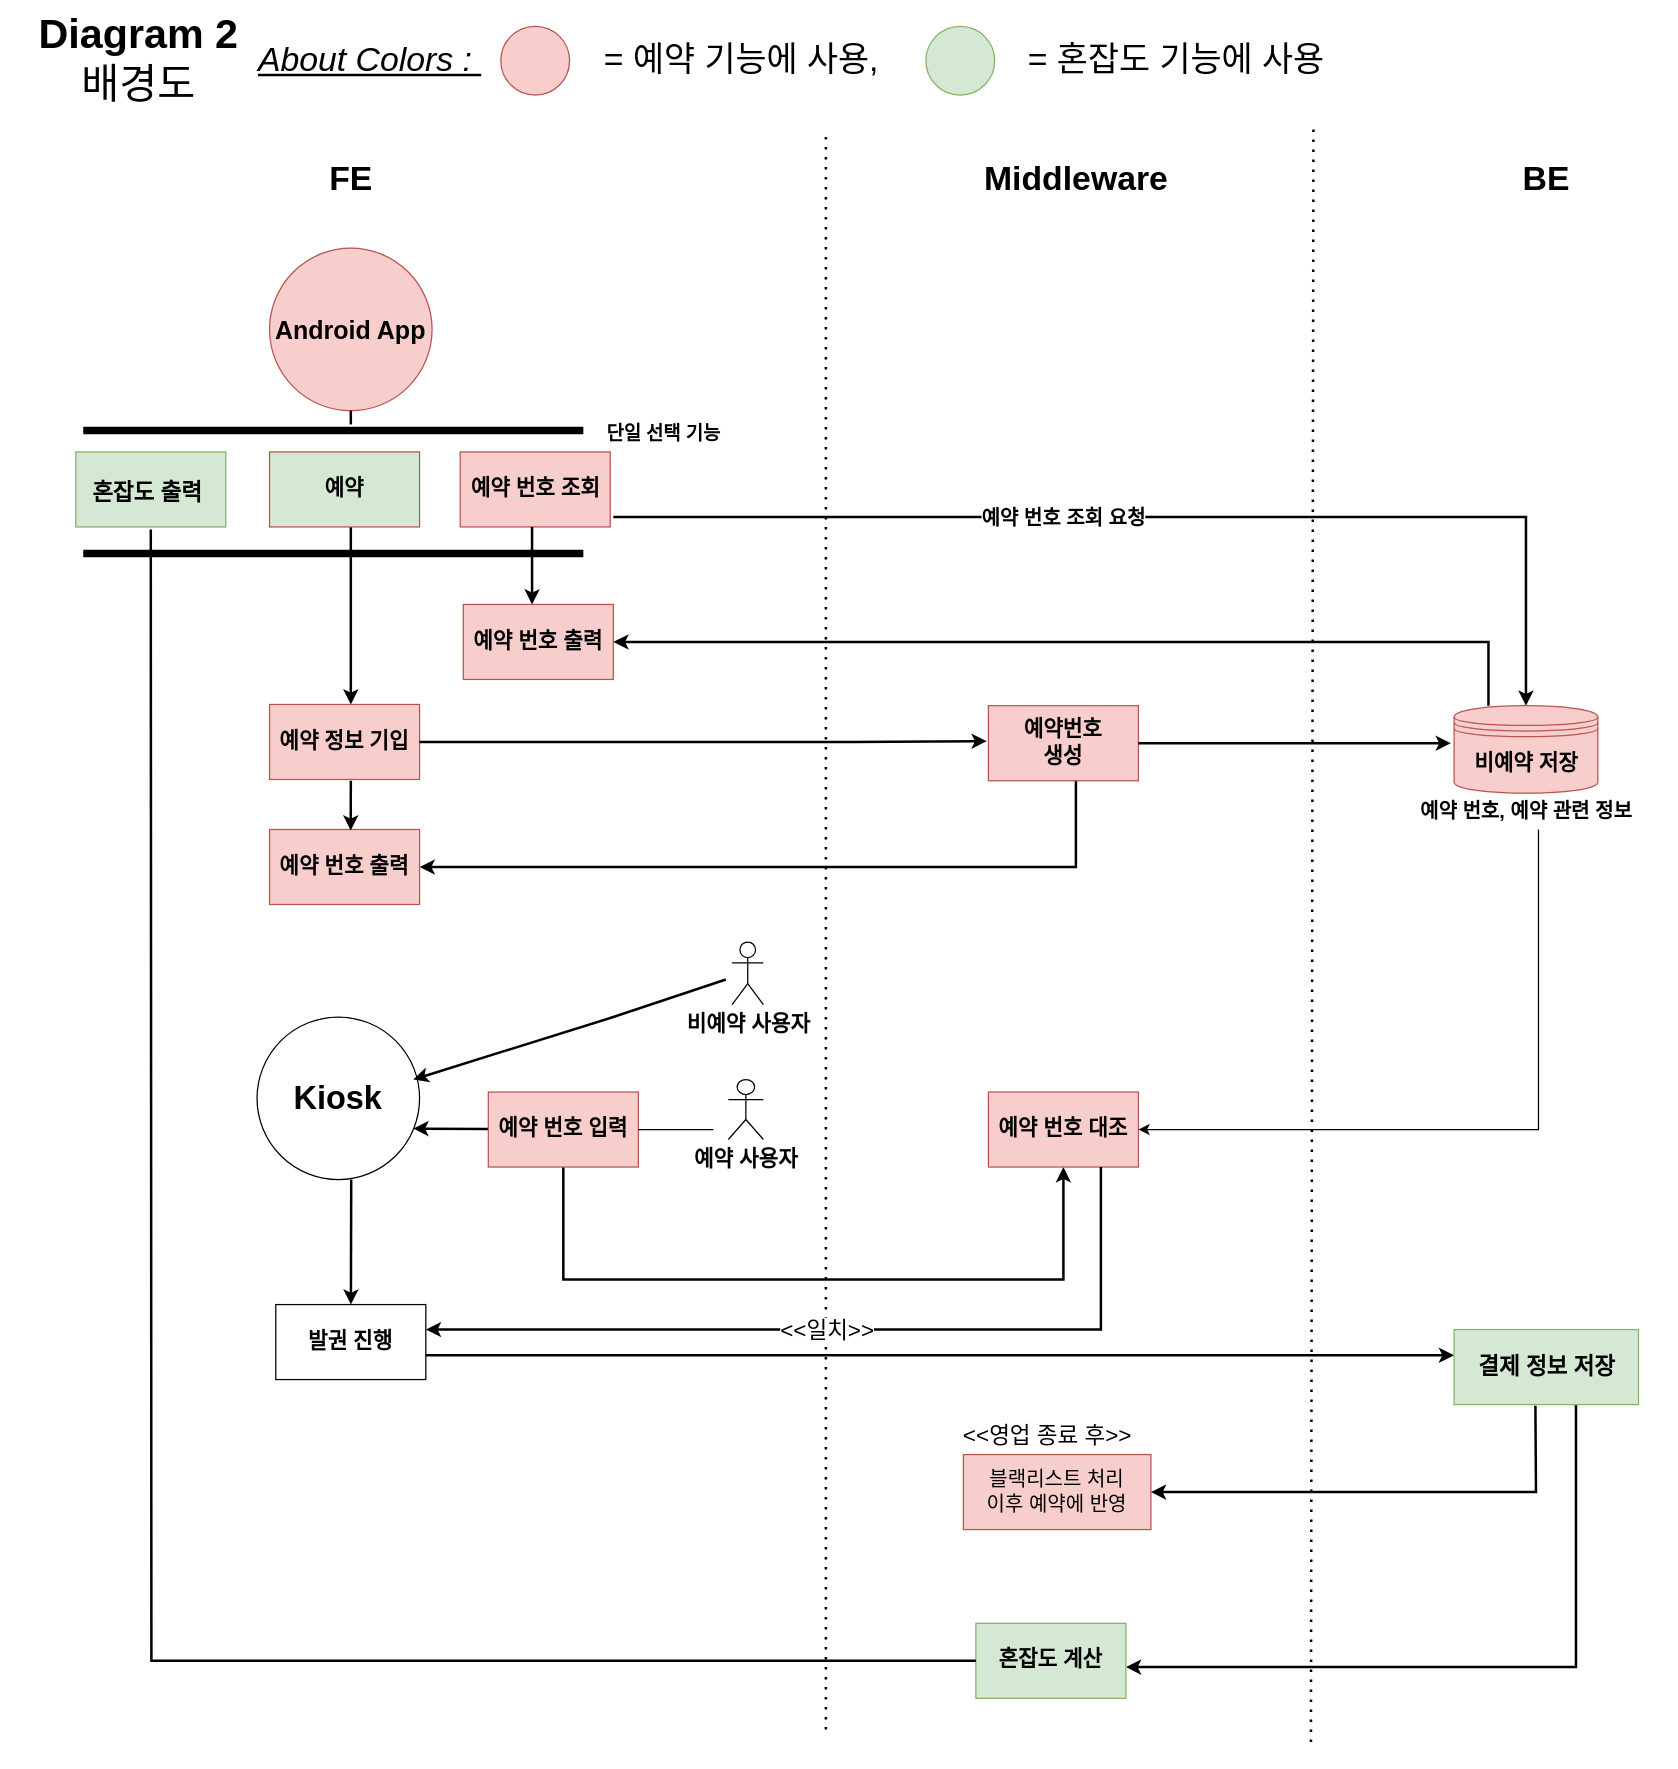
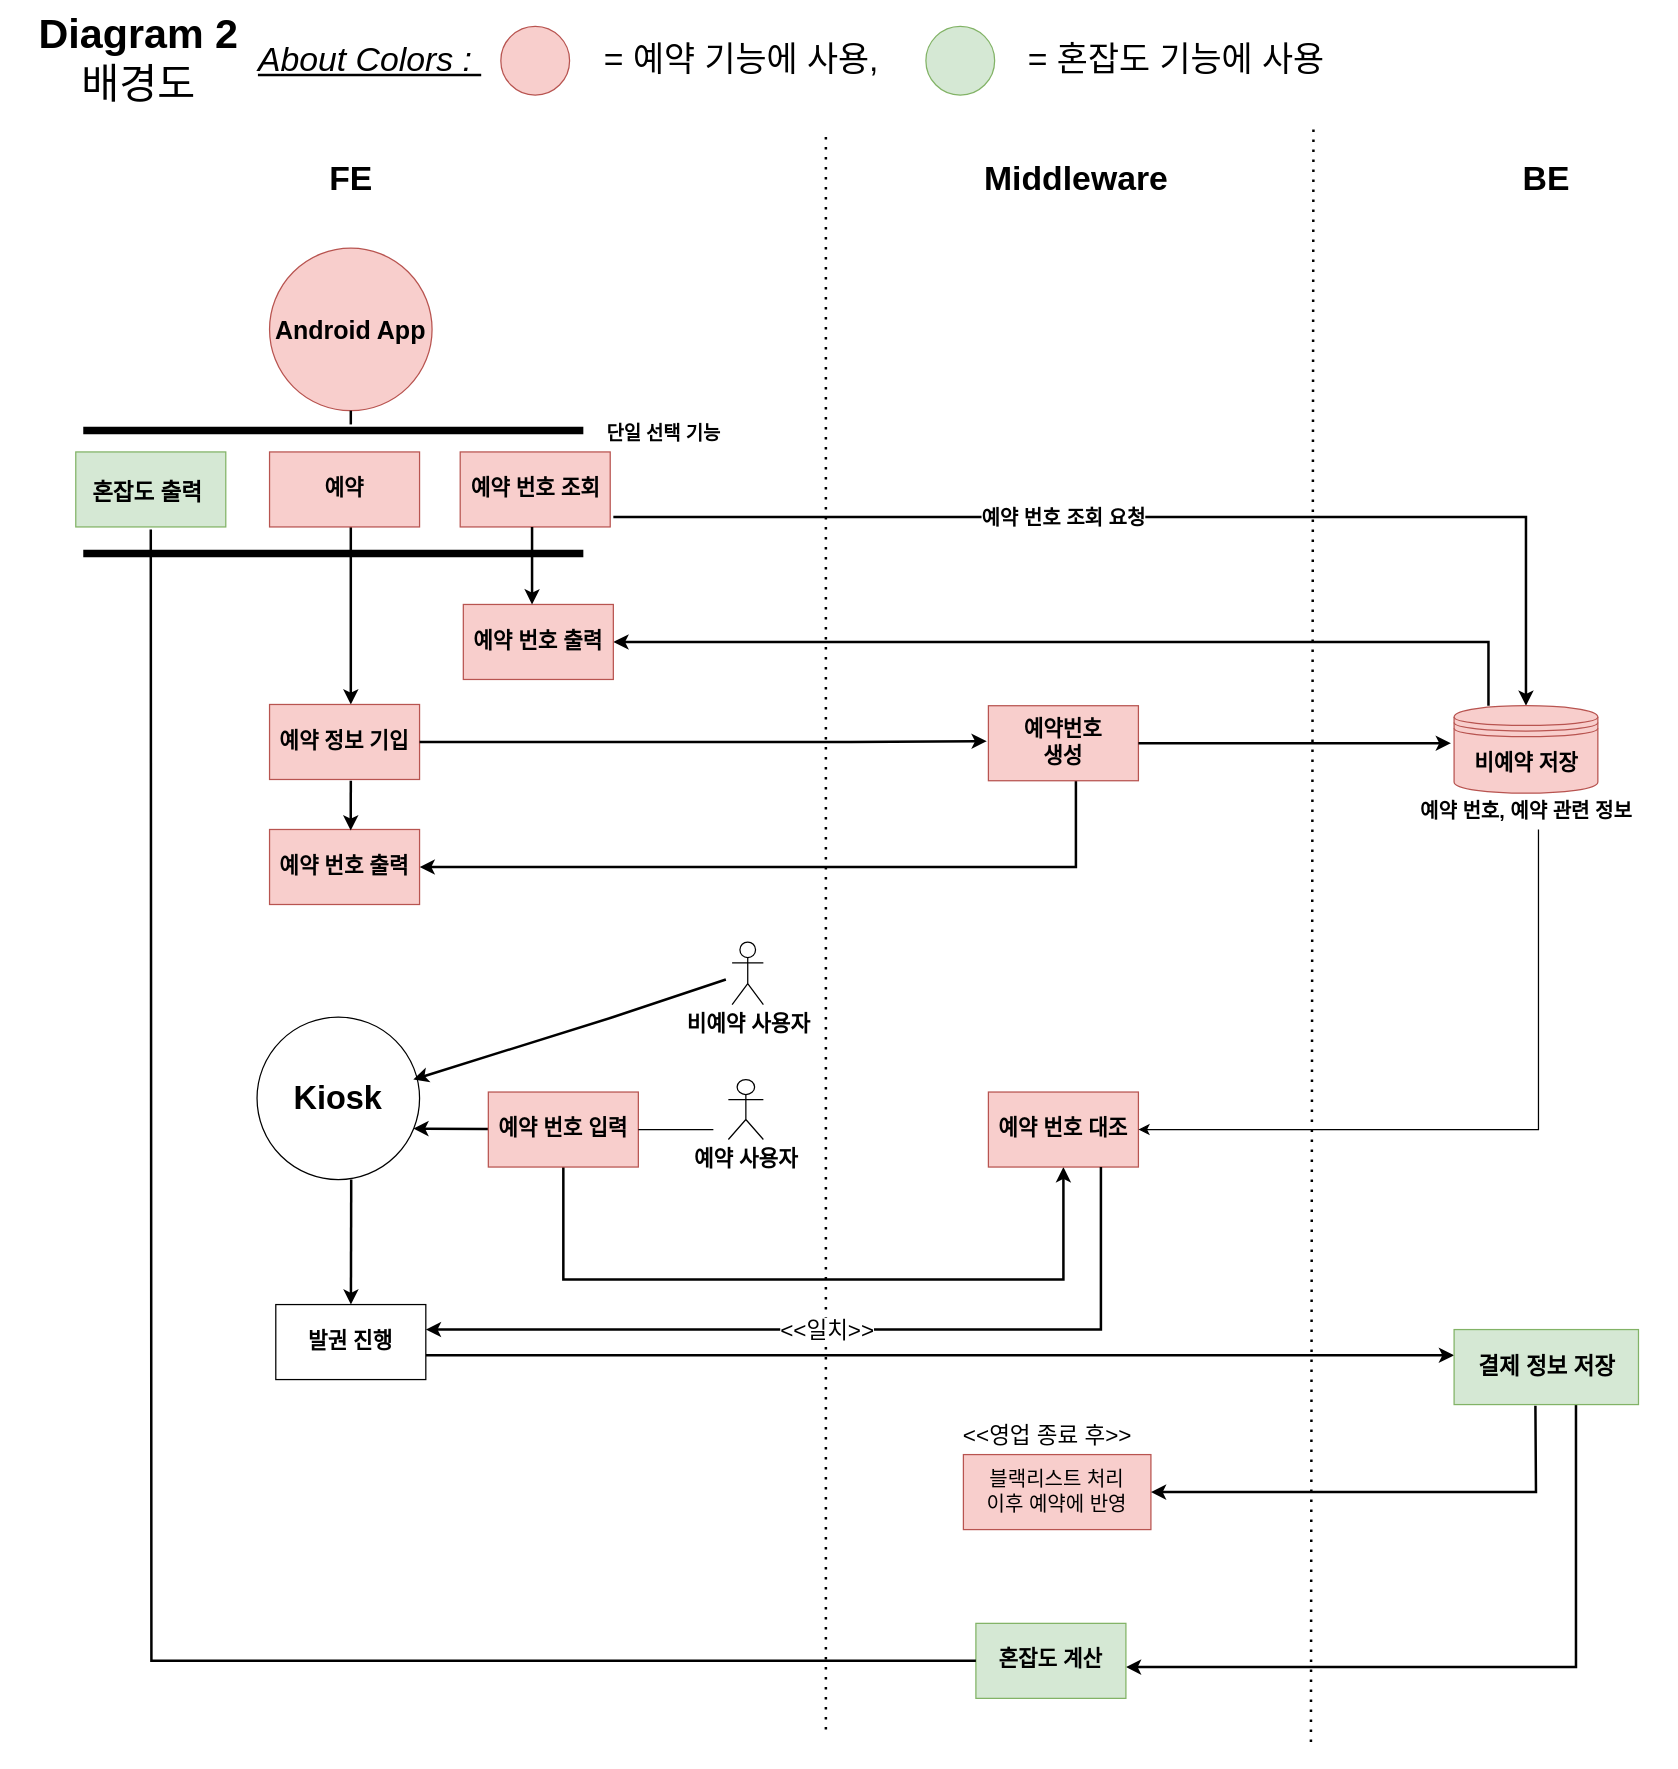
node "예약": fillcolor #d5e8d4 -> #f8cecc
